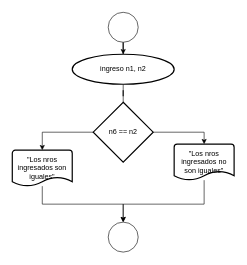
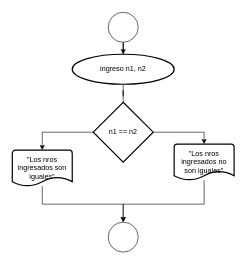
node "n6 == n2": label "n6 == n2" -> "n1 == n2"
